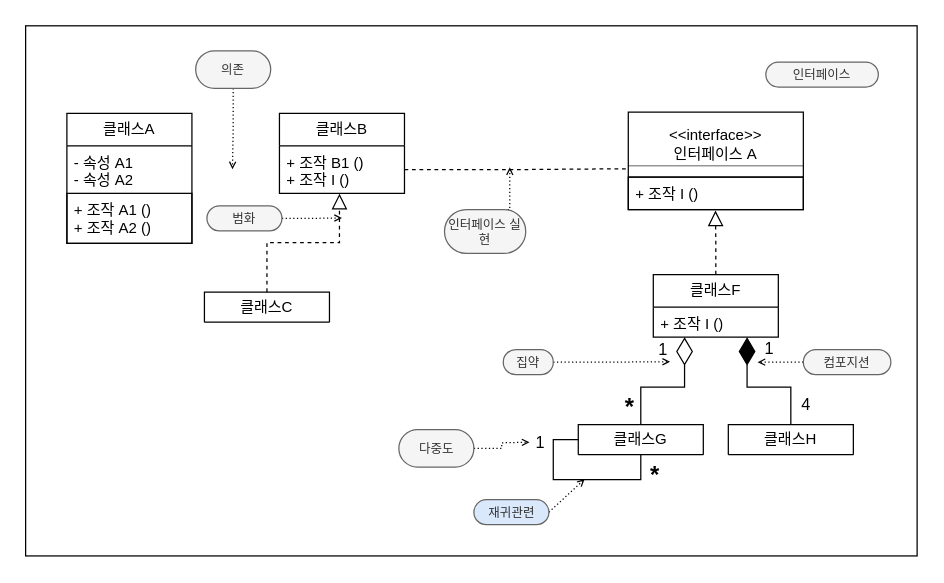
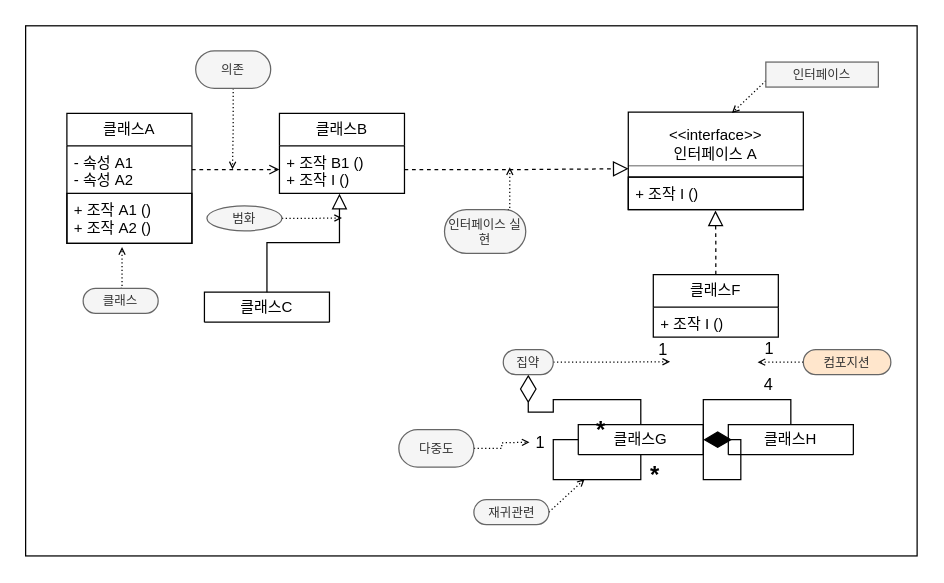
node "인터페이스": shape rounded rectangle -> rectangle
edge "인터페이스" -> "<<interface>> 인터페이스 A": added
edge "- 속성 A1 - 속성 A2" -> "+ 조작 B1 () + 조작 I ()": added
edge "<<interface>> 인터페이스 A" -- "+ 조작 B1 () + 조작 I ()": arrowhead none -> block
node "범화": shape rounded rectangle -> ellipse
edge "클래스C" -> "+ 조작 B1 () + 조작 I ()": style dashed -> solid
edge "클래스" -> "+ 조작 A1 () + 조작 A2 ()": added
node "클래스": added
node "컴포지션": fillcolor #f5f5f5 -> #ffe6cc
edge "클래스G" -> "클래스F": now "클래스G" -> "집약"
edge "클래스H" -> "클래스F": now "클래스H" -> "클래스G"
node "재귀관련": fillcolor #dae8fc -> #f5f5f5
